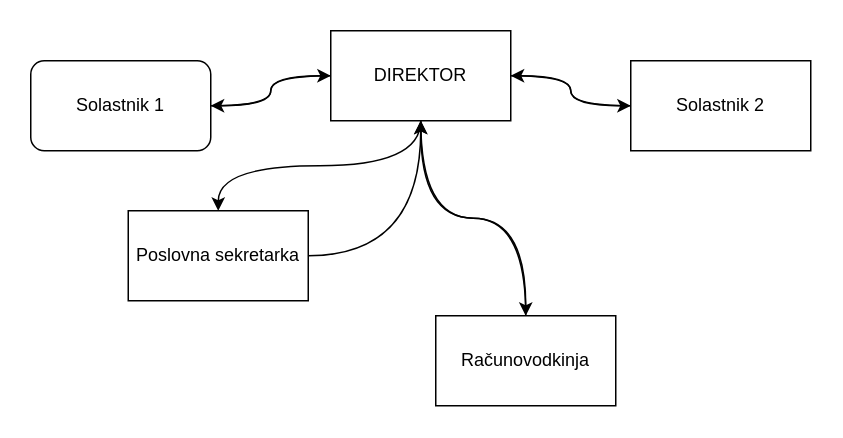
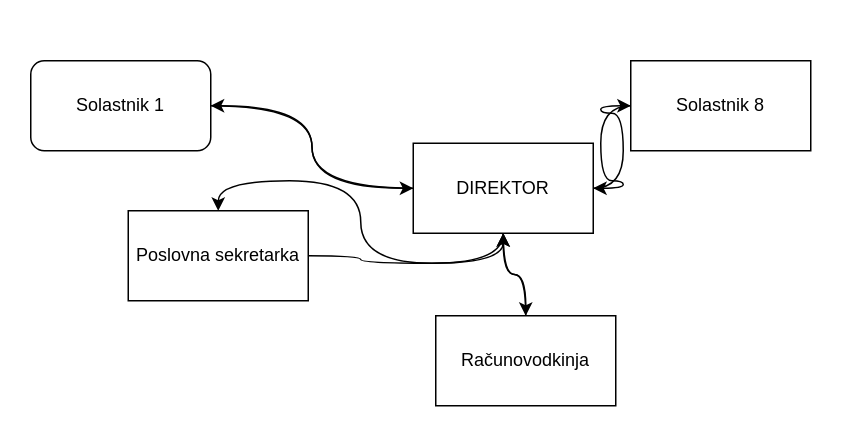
node "DIREKTOR": moved (421, 76) -> (503, 188)
node "Solastnik 2": label "Solastnik 2" -> "Solastnik 8"
